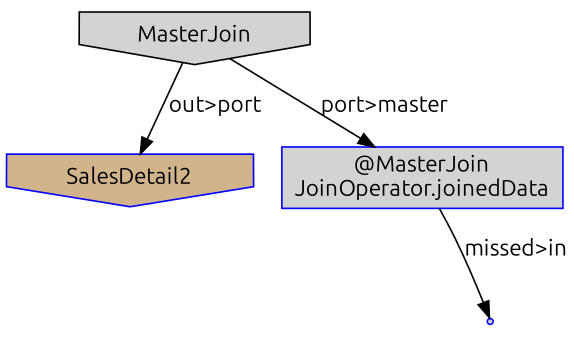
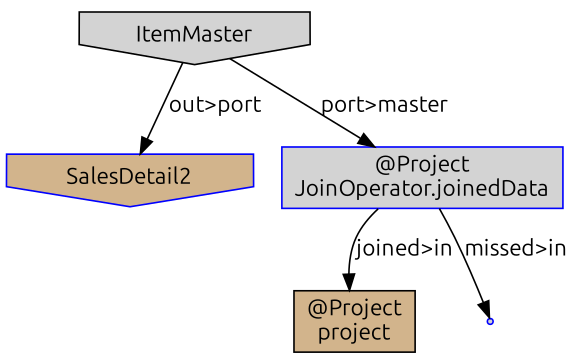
node "MasterJoin": label "MasterJoin" -> "ItemMaster"
node "@MasterJoin JoinOperator.joinedData": label "@MasterJoin JoinOperator.joinedData" -> "@Project JoinOperator.joinedData"
node "@Project project": added
